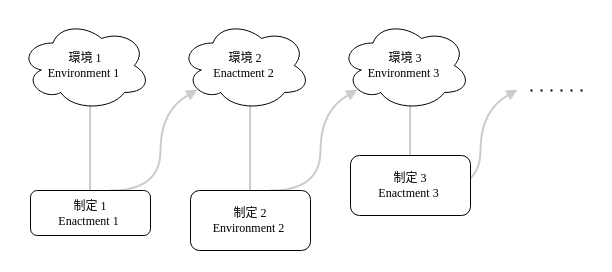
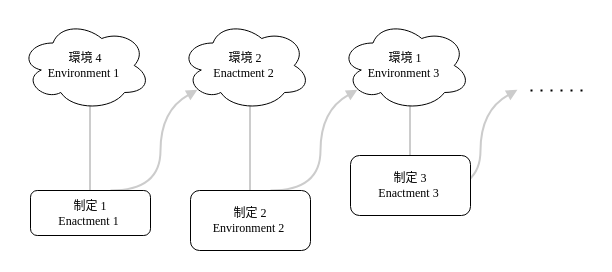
node "環境 1 Environment 1": label "環境 1 Environment 1" -> "環境 4 Environment 1"
node "環境 3 Environment 3": label "環境 3 Environment 3" -> "環境 1 Environment 3"
